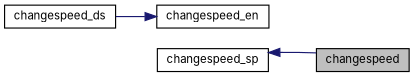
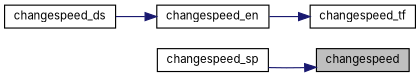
node "changespeed_tf": added
edge "changespeed" -> "changespeed_sp": reversed
